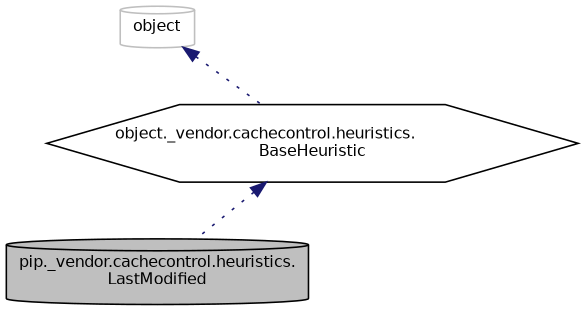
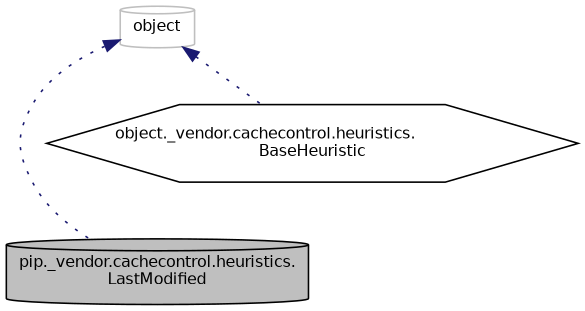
edge "pip._vendor.cachecontrol.heuristics. LastModified" -> "object._vendor.cachecontrol.heuristics. BaseHeuristic": now "pip._vendor.cachecontrol.heuristics. LastModified" -> "object"
